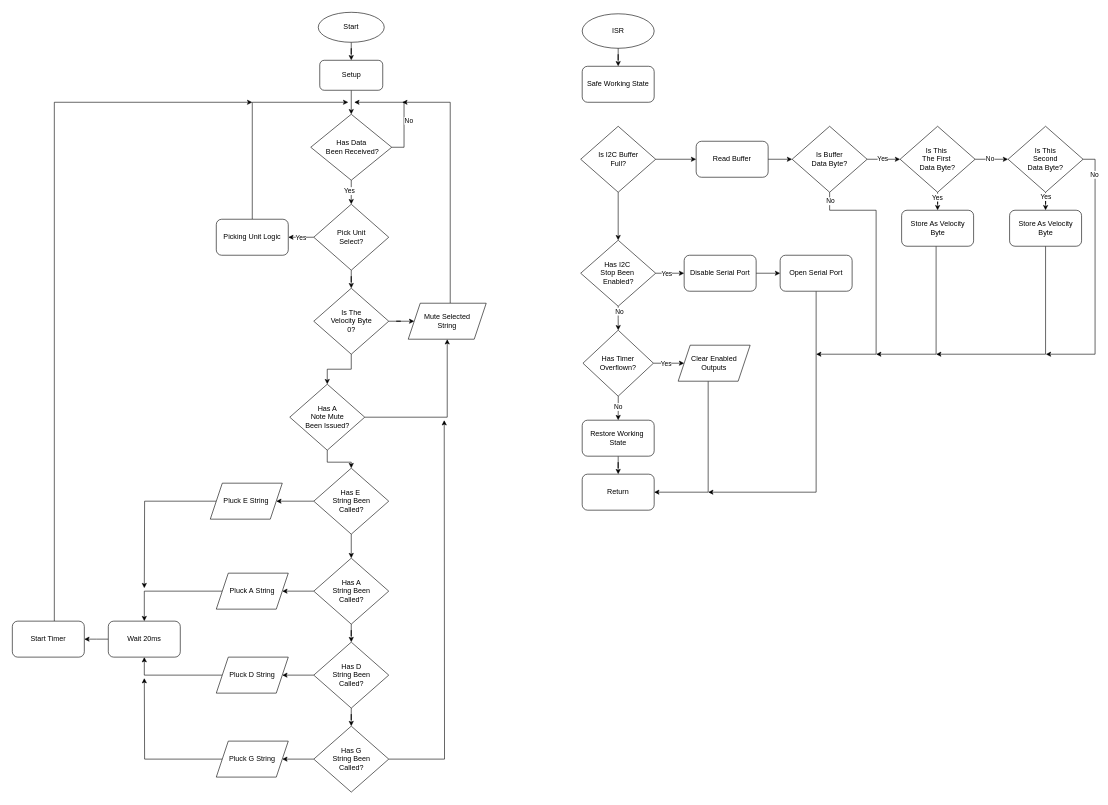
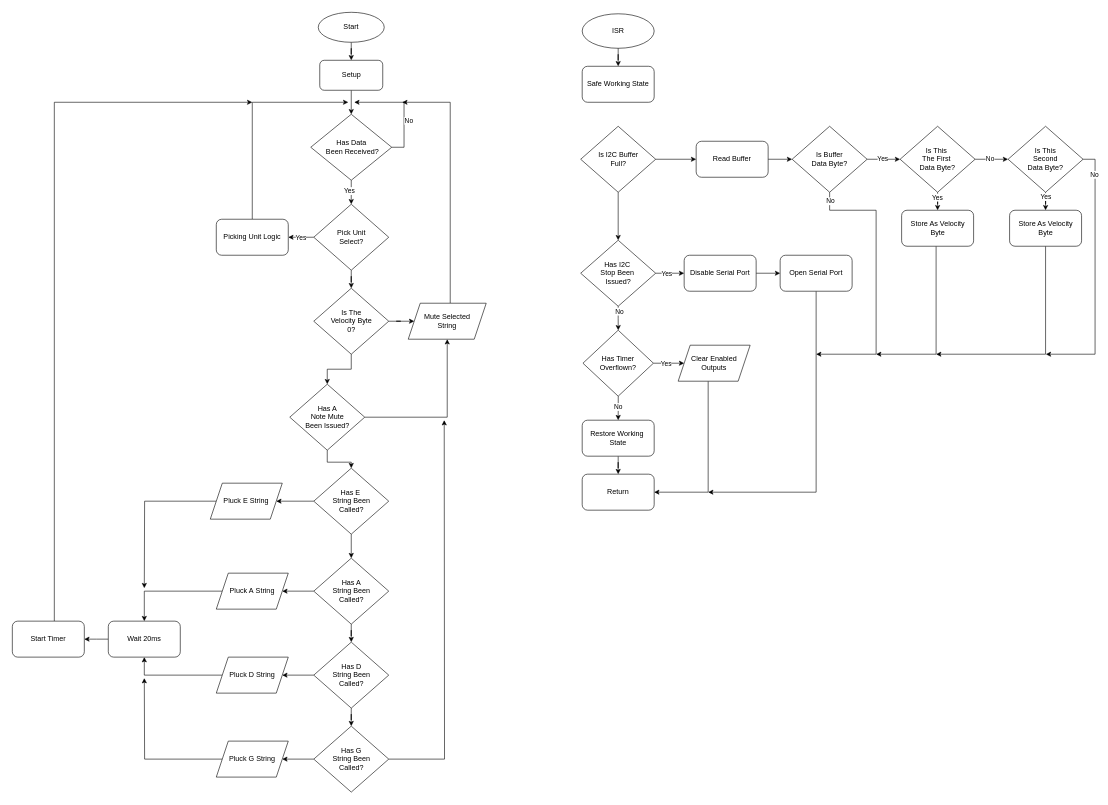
node "Has I2C Stop Been Enabled?": label "Has I2C Stop Been Enabled?" -> "Has I2C Stop Been Issued?"
